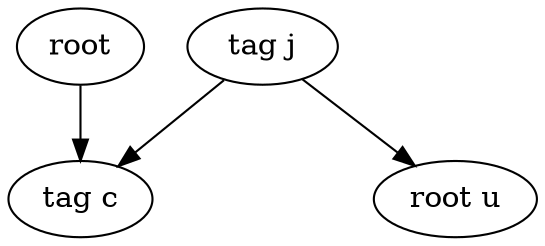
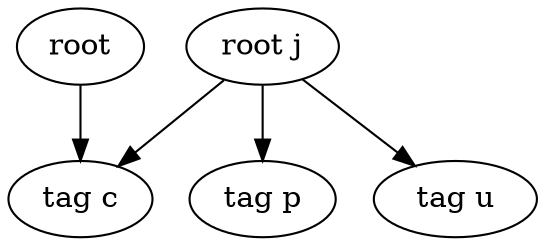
node "tag j": label "tag j" -> "root j"
node "tag p": added
node "root u": label "root u" -> "tag u"
